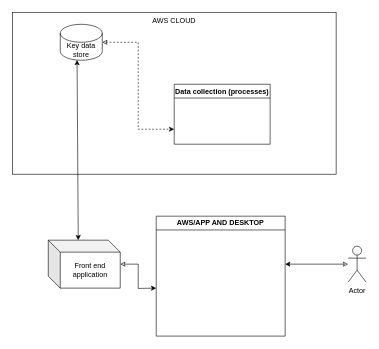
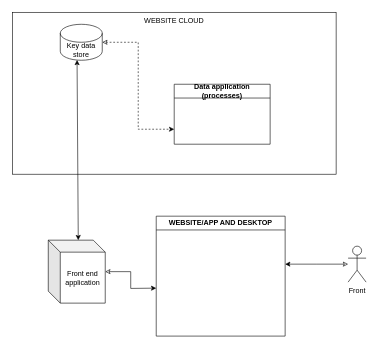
node "AWS CLOUD": label "AWS CLOUD" -> "WEBSITE CLOUD"
node "Data collection (processes)": label "Data collection (processes)" -> "Data application (processes)"
node "AWS/APP AND DESKTOP": label "AWS/APP AND DESKTOP" -> "WEBSITE/APP AND DESKTOP"
node "Front end application": size 72x48 -> 57x63
node "Actor": label "Actor" -> "Front"
